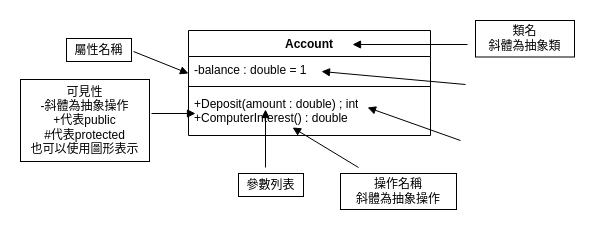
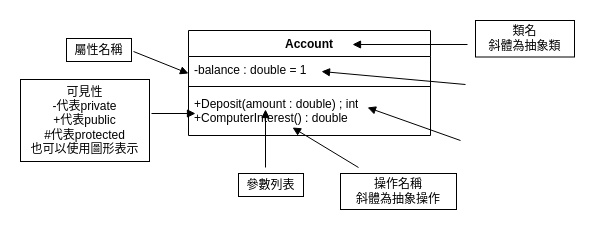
node "可見性 -斜體為抽象操作 +代表public #代表protected 也可以使用圖形表示": label "可見性 -斜體為抽象操作 +代表public #代表protected 也可以使用圖形表示" -> "可見性 -代表private +代表public #代表protected 也可以使用圖形表示"
